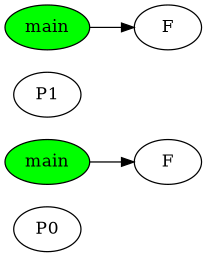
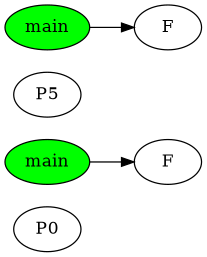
node "P1": label "P1" -> "P5"
